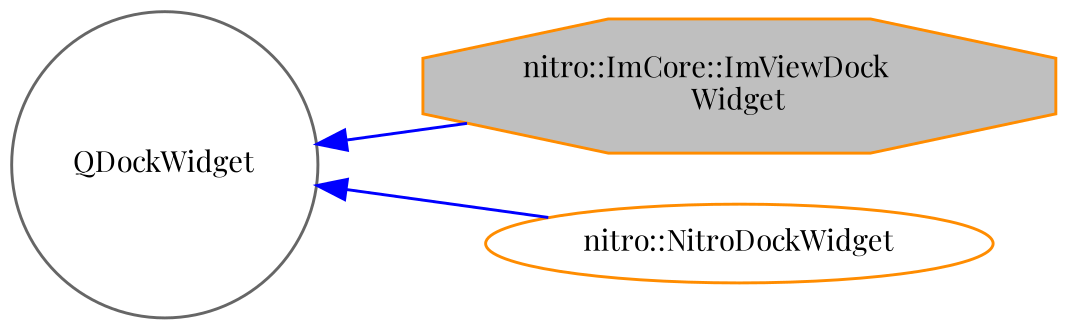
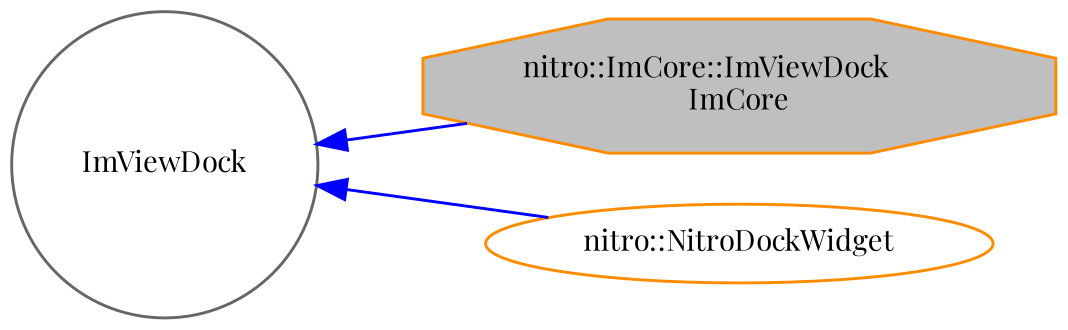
node "nitro::ImCore::ImViewDock Widget": label "nitro::ImCore::ImViewDock Widget" -> "nitro::ImCore::ImViewDock ImCore"
node "QDockWidget": label "QDockWidget" -> "ImViewDock"
